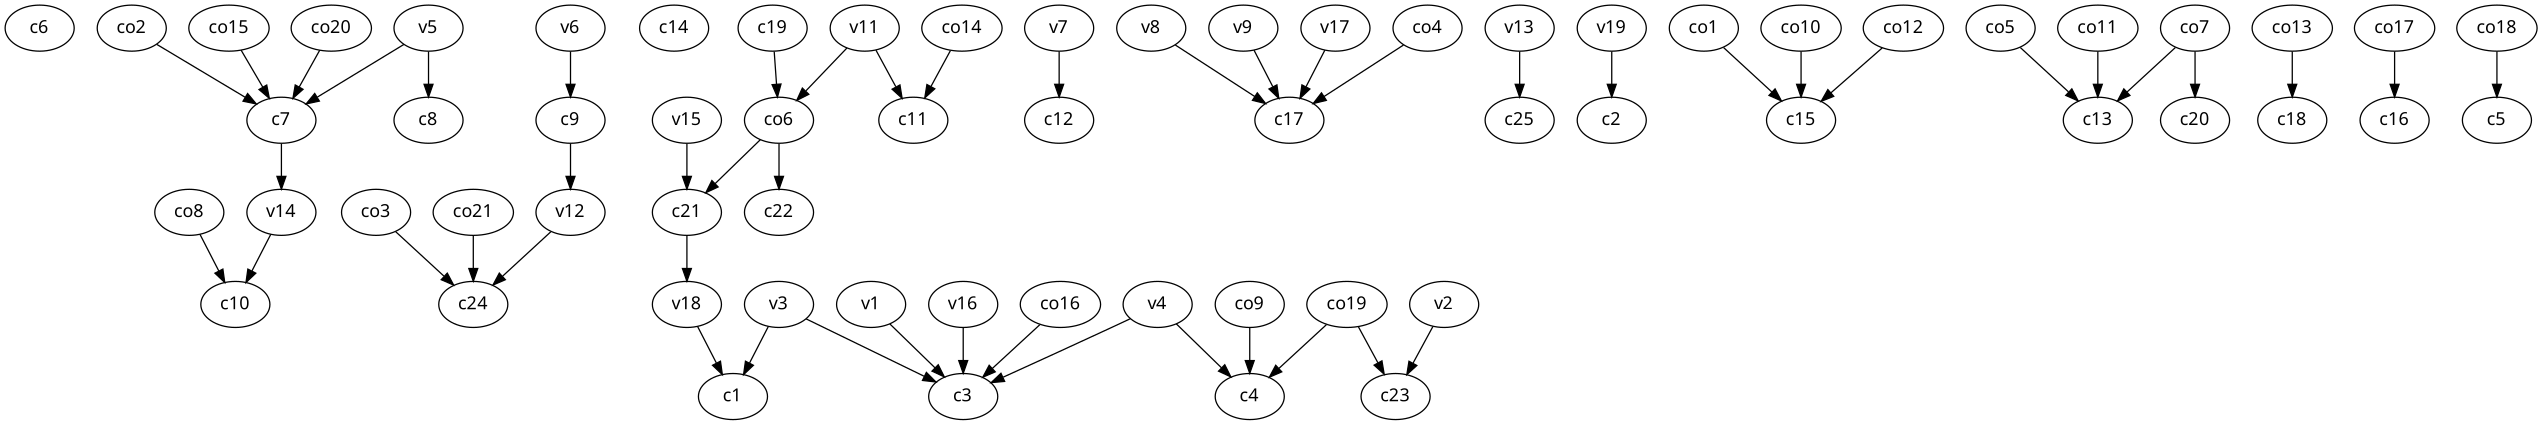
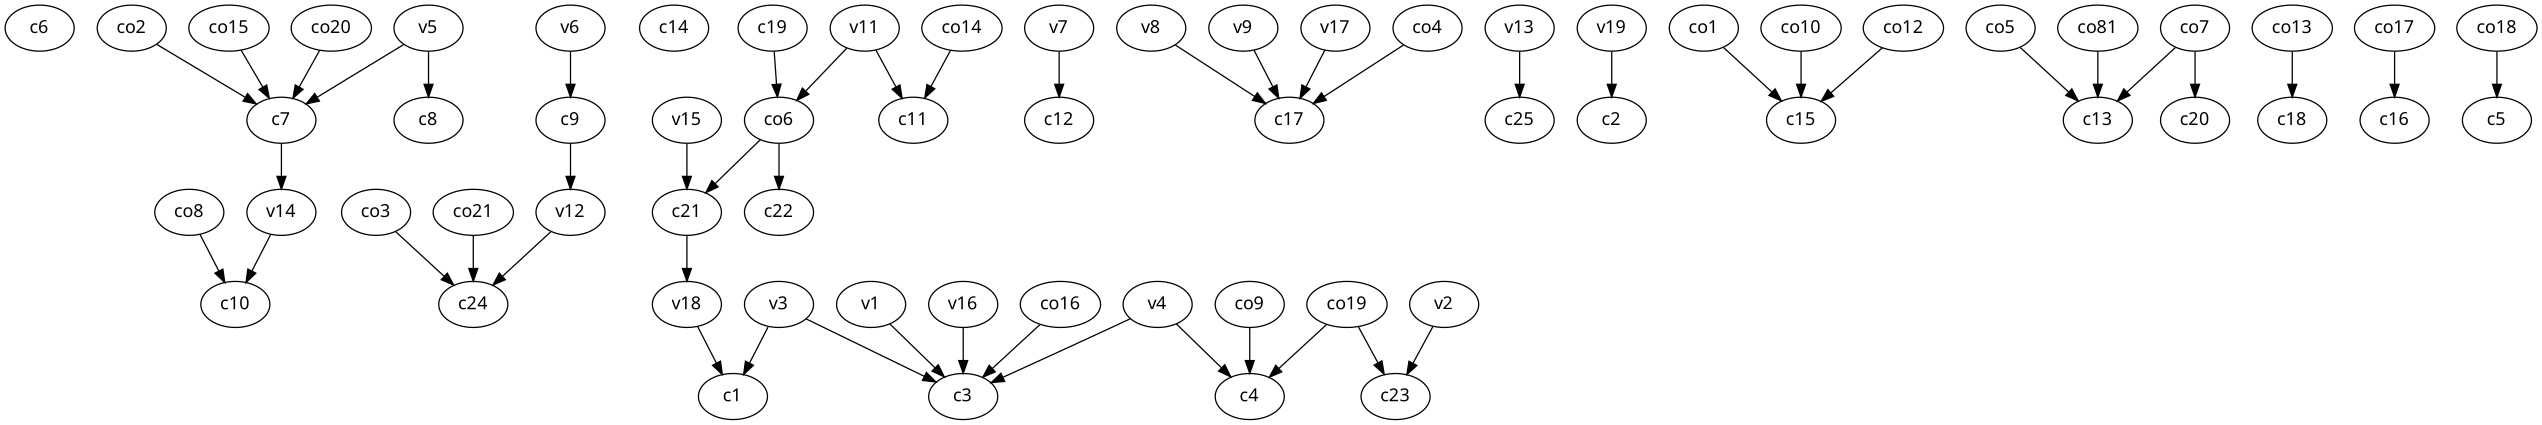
node "co11": label "co11" -> "co81"
